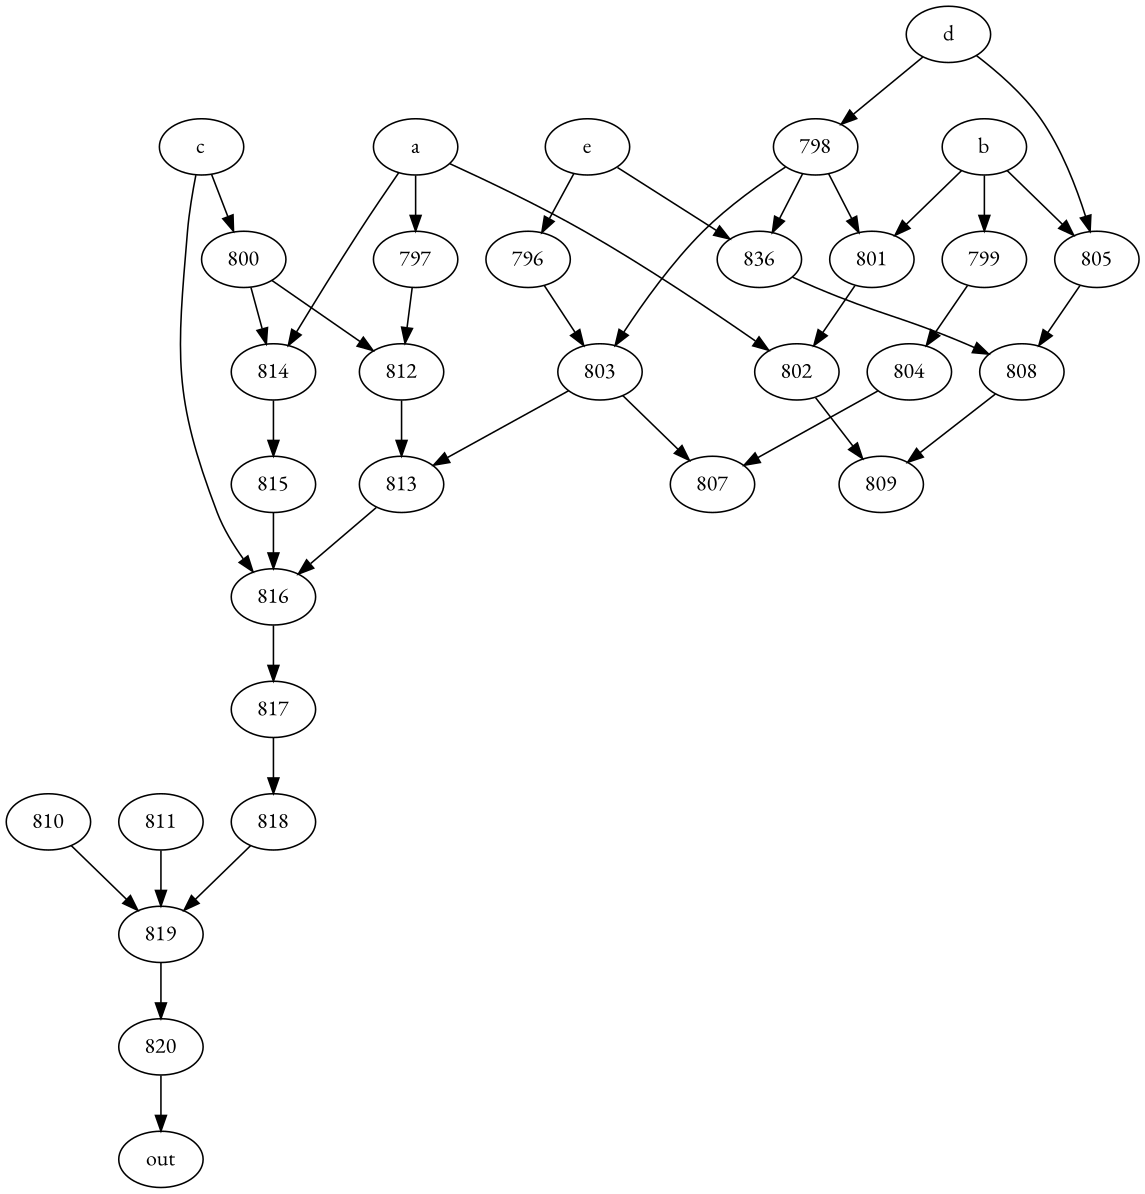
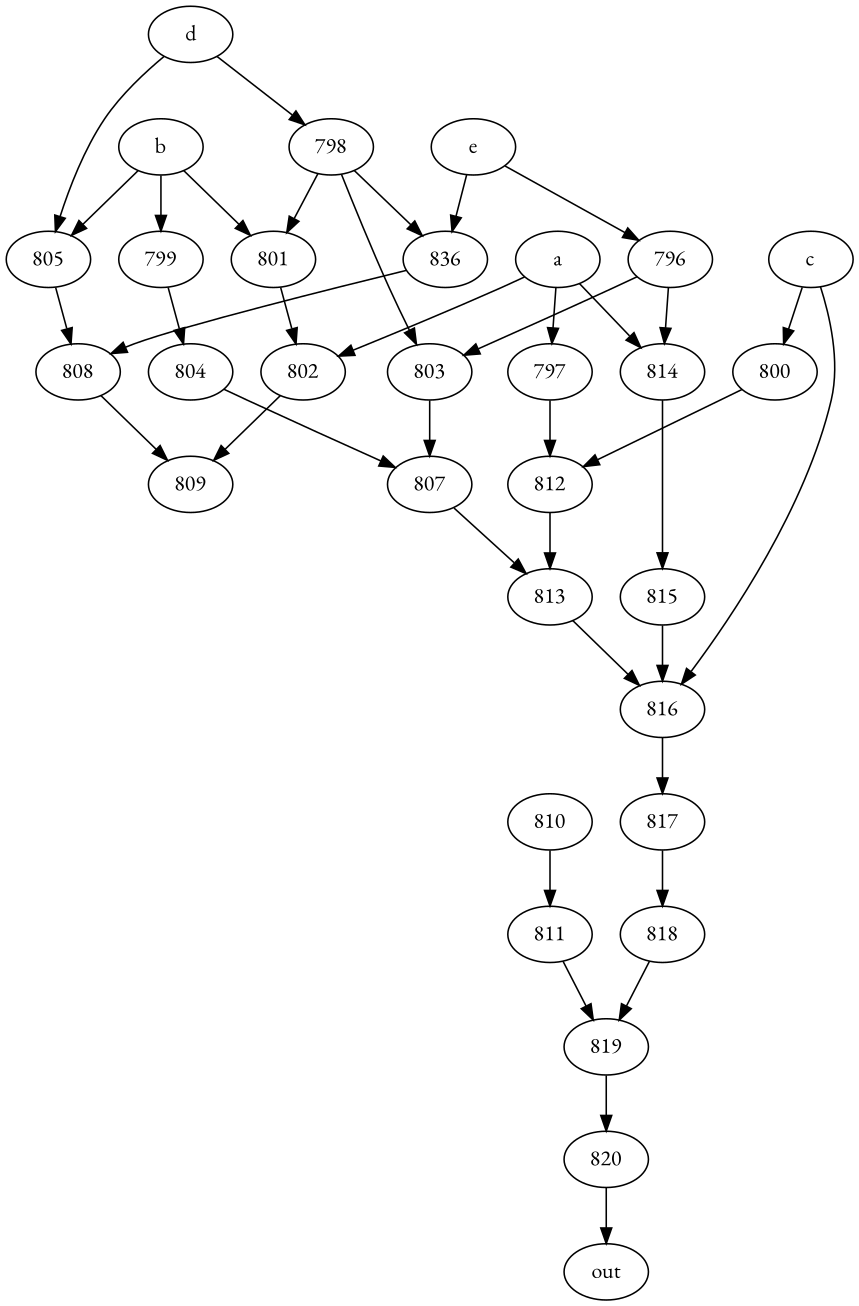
edge "800" -> "814": now "796" -> "814"
edge "803" -> "813": now "807" -> "813"
edge "810" -> "819": now "810" -> "811"
